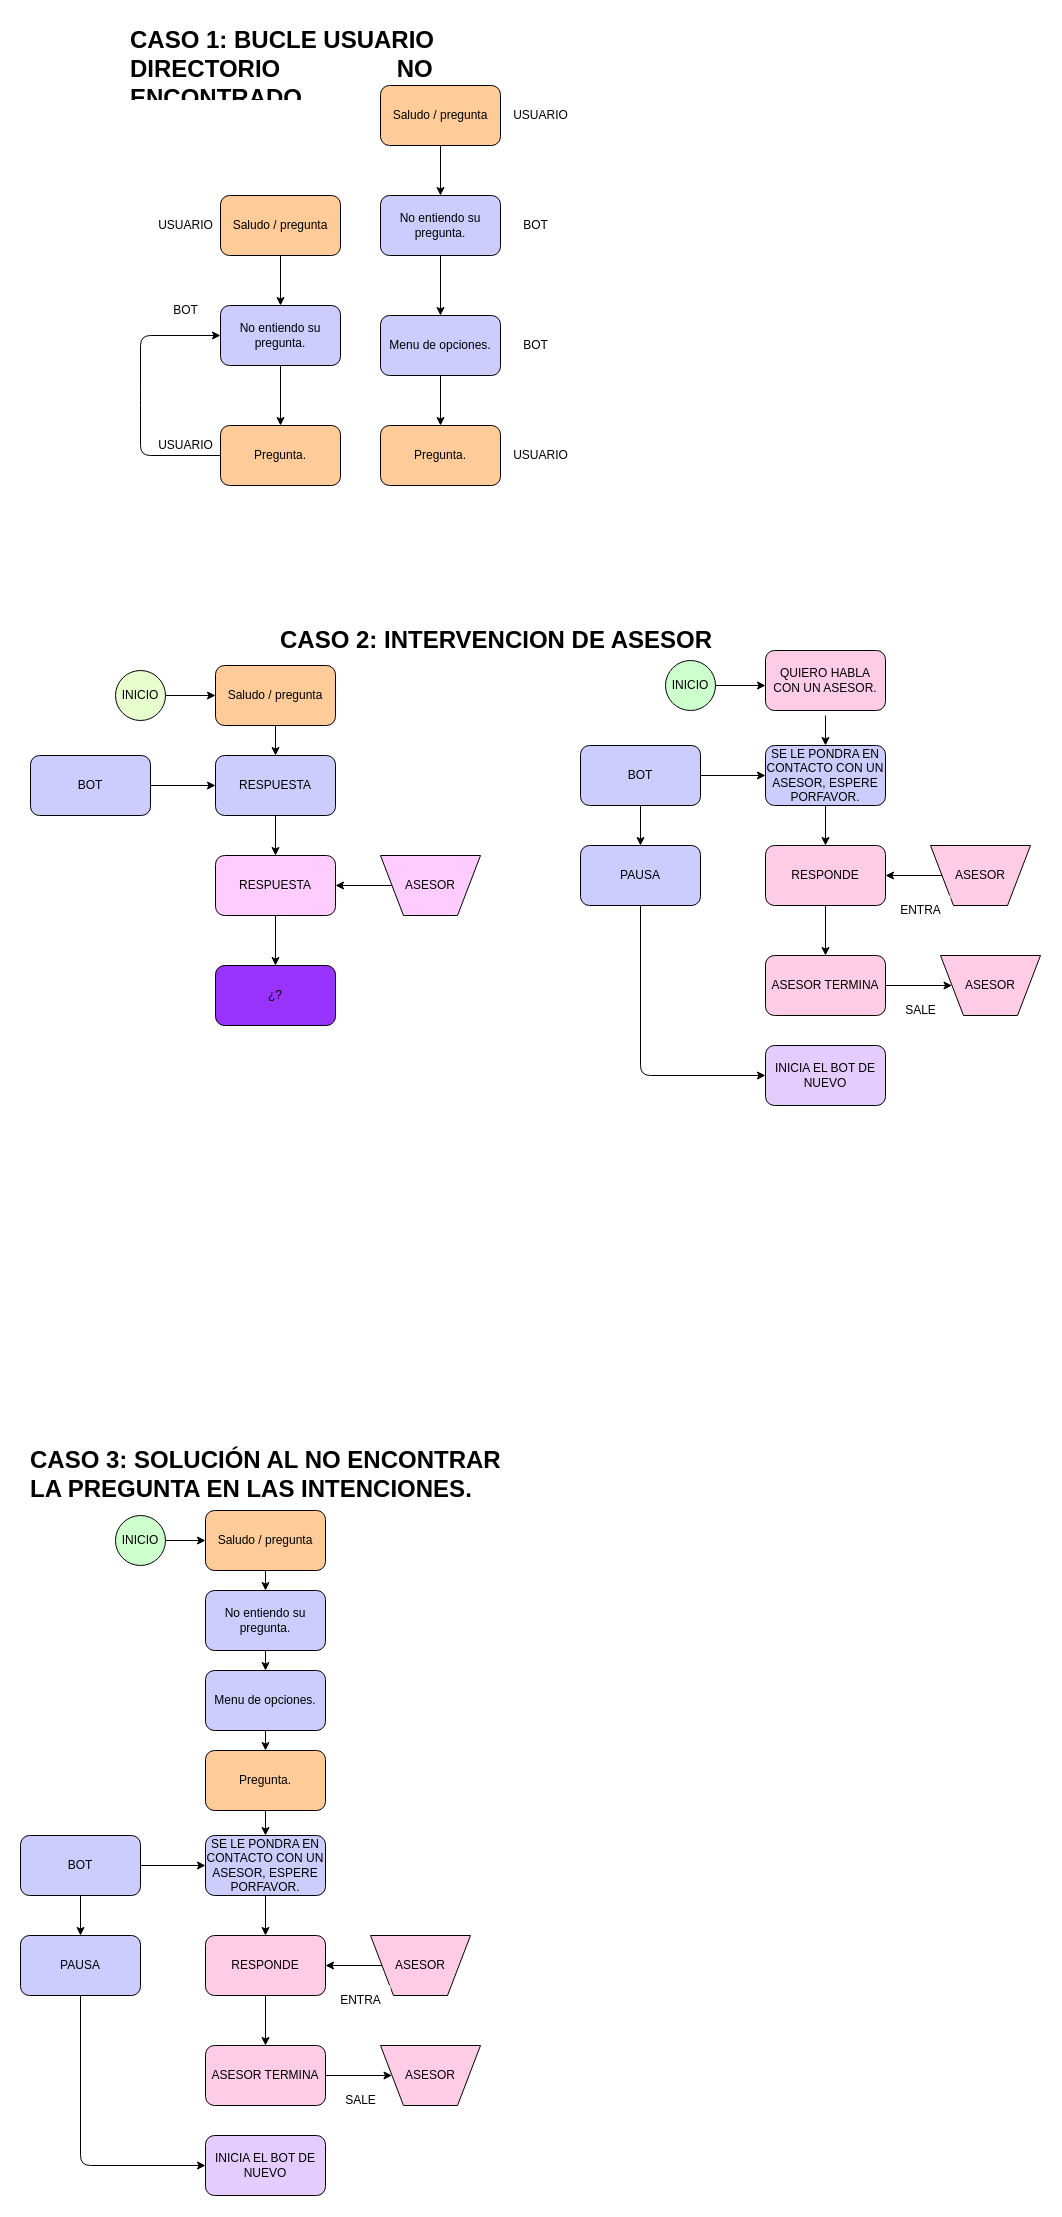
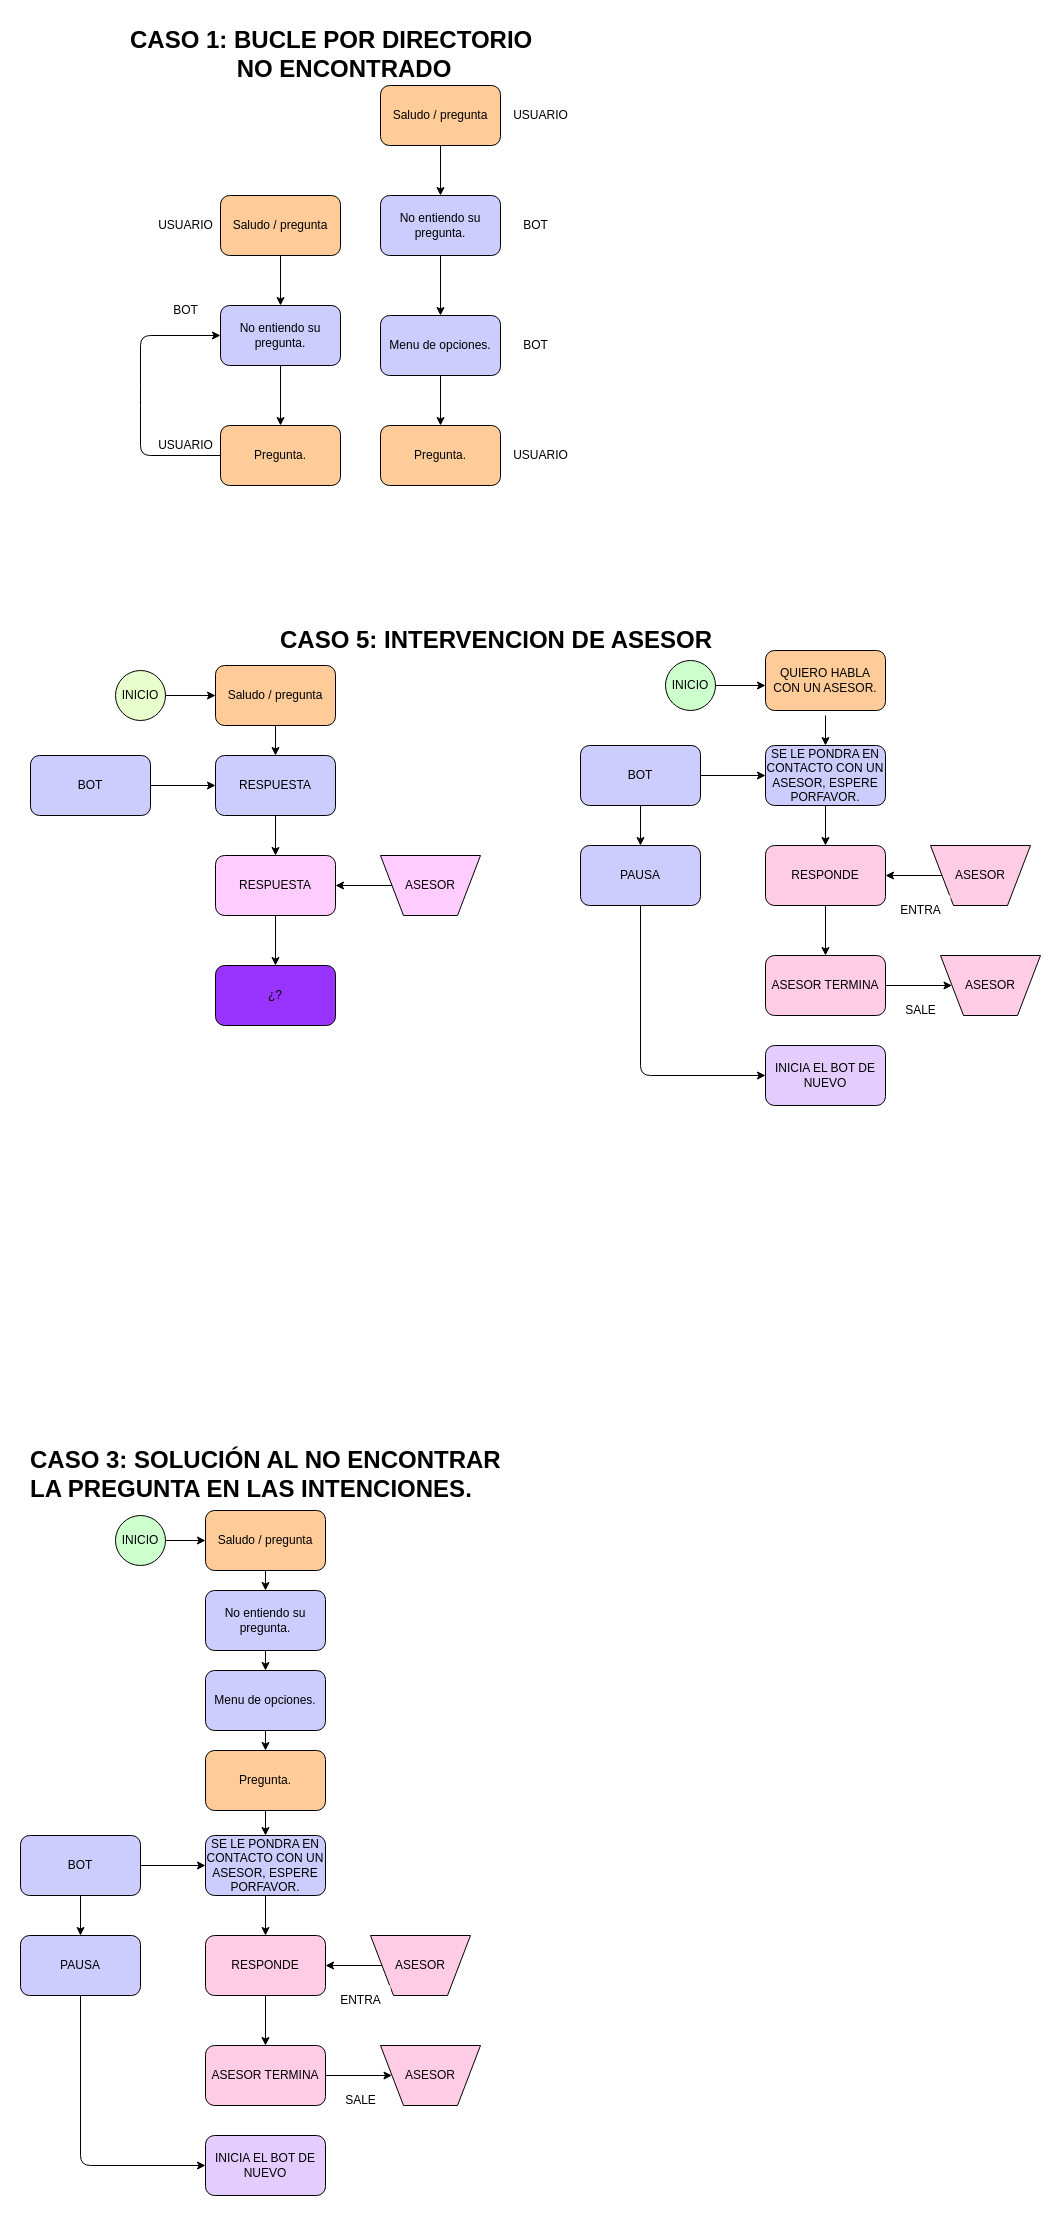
node "CASO 1: BUCLE USUARIO DIRECTORIO NO ENCONTRADO": label "CASO 1: BUCLE USUARIO DIRECTORIO NO ENCONTRADO" -> "CASO 1: BUCLE POR DIRECTORIO NO ENCONTRADO"
node "CASO 2: INTERVENCION DE ASESOR": label "CASO 2: INTERVENCION DE ASESOR" -> "CASO 5: INTERVENCION DE ASESOR"
node "QUIERO HABLA CON UN ASESOR.": fillcolor #ffcce6 -> #ffcc99
